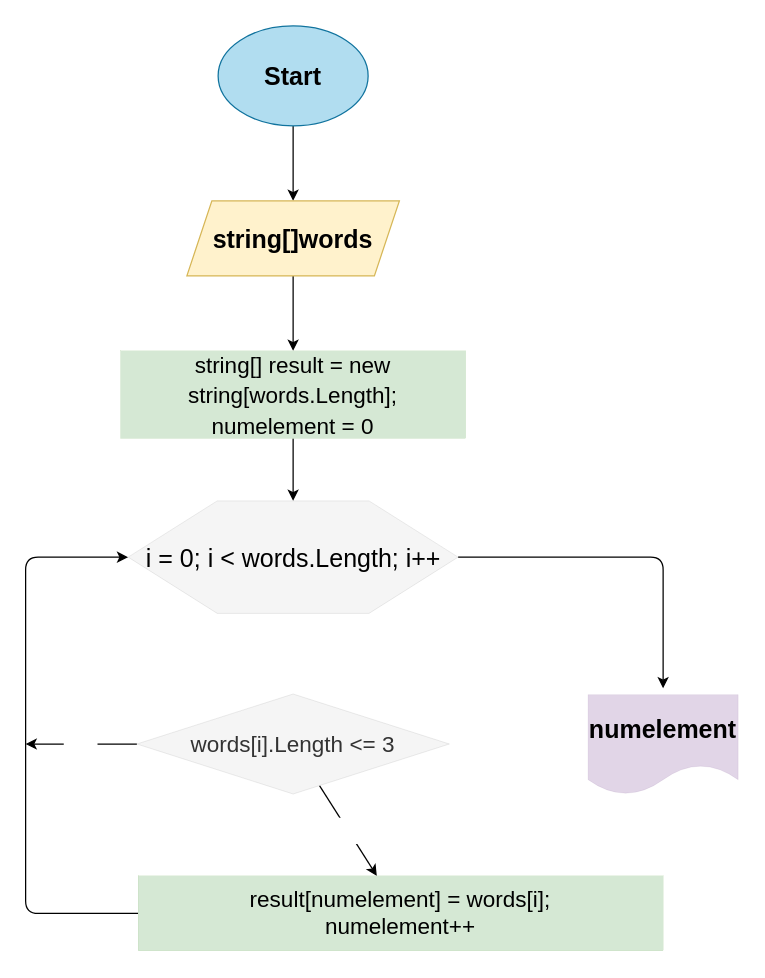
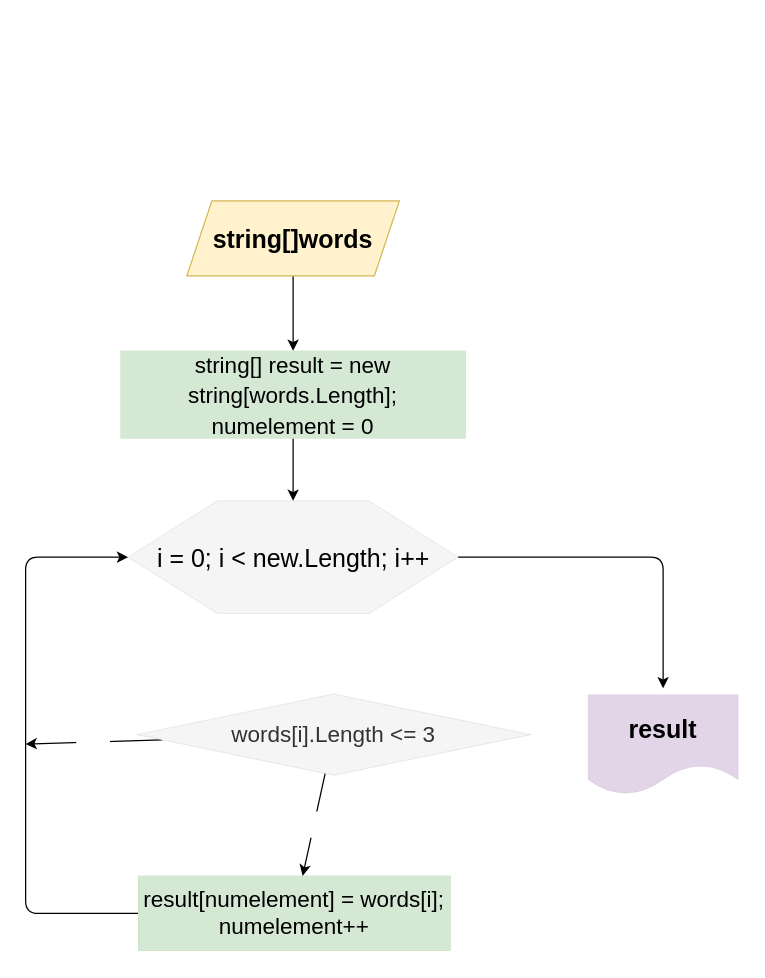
node "Start": removed
edge "Start" -> "string[]words": removed
node "i = 0; i < words.Length; i++": label "i = 0; i < words.Length; i++" -> "i = 0; i < new.Length; i++"
node "numelement": label "numelement" -> "result"
node "words[i].Length <= 3": size 313x100 -> 394x81
node "result[numelement] = words[i]; numelement++": size 525x75 -> 313x75
